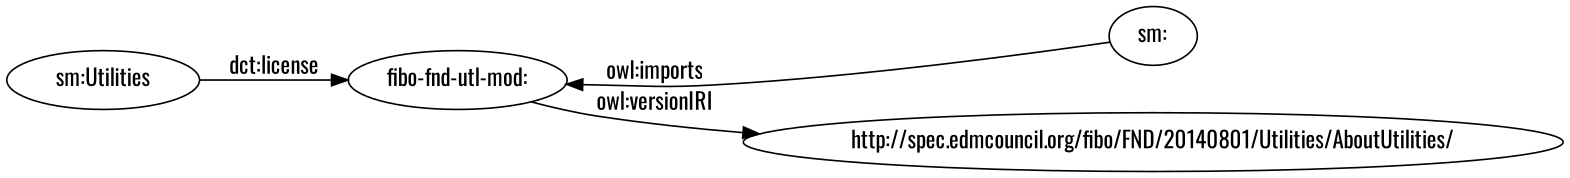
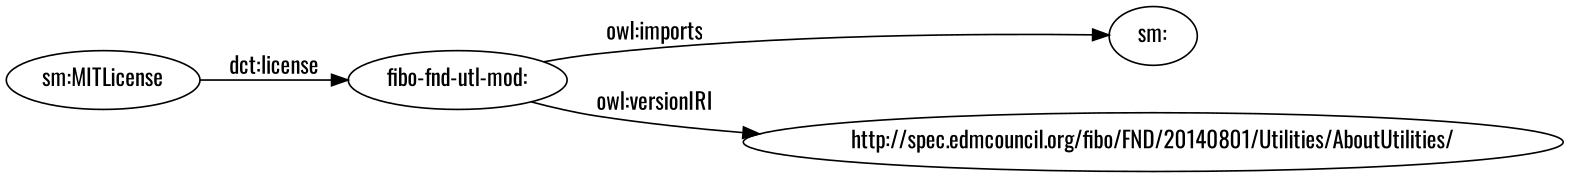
edge "sm:" -> "fibo-fnd-utl-mod:": reversed
node "sm:Utilities": label "sm:Utilities" -> "sm:MITLicense"
